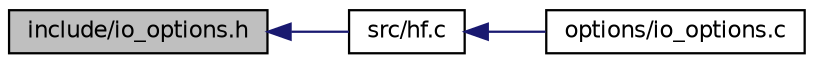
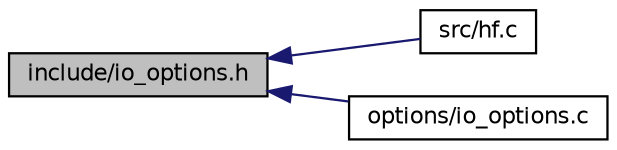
edge "options/io_options.c" -> "src/hf.c": now "options/io_options.c" -> "include/io_options.h"
